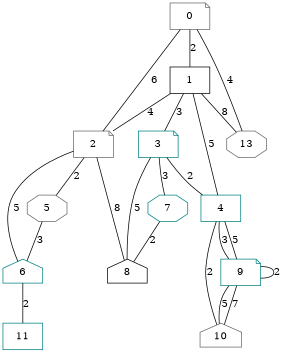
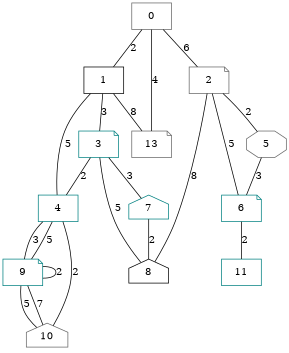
node "0": shape note -> box
edge "1" -- "2": removed, label "4"
node "13": shape octagon -> note
node "7": shape octagon -> house
node "6": shape house -> note
